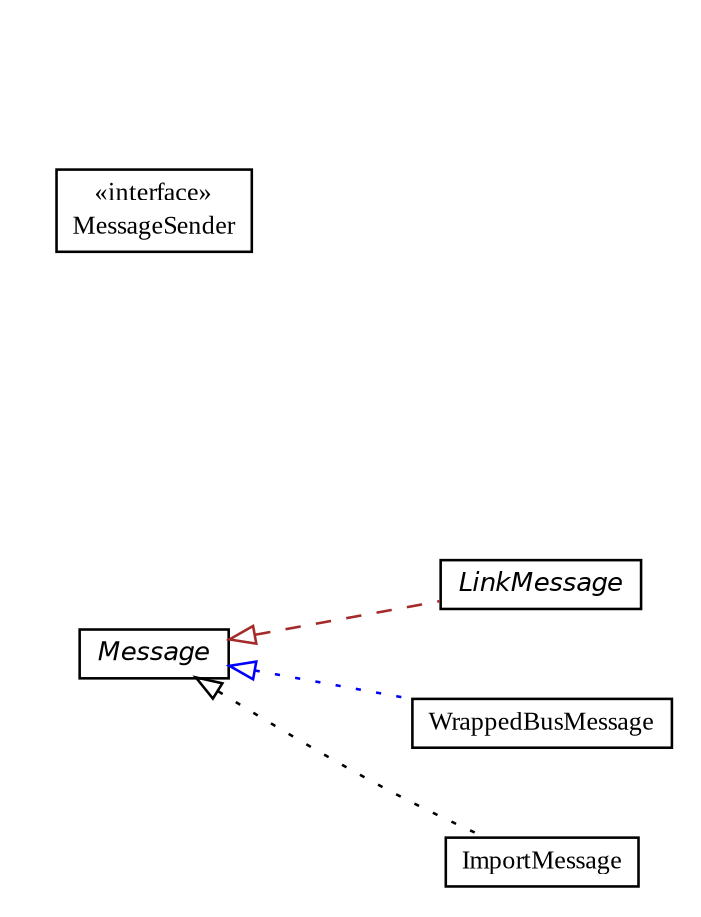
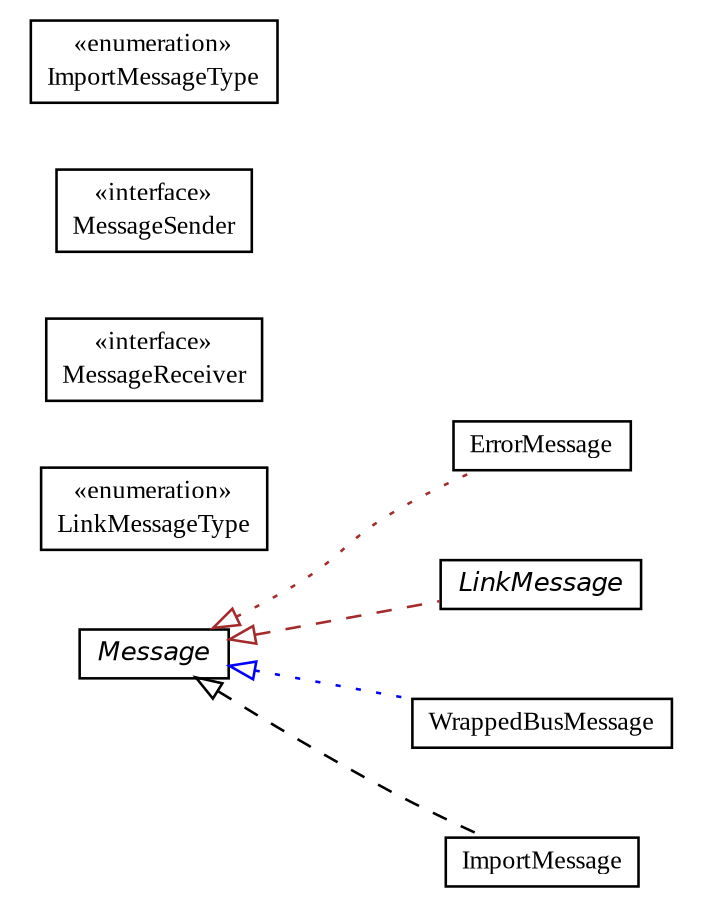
node "ImportMessageType": added
node "MessageReceiver": added
node "ErrorMessage": added
node "LinkMessageType": added
edge "ImportMessage" -> "Message": style dotted -> dashed
